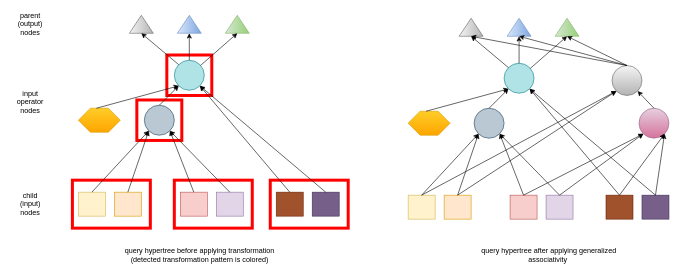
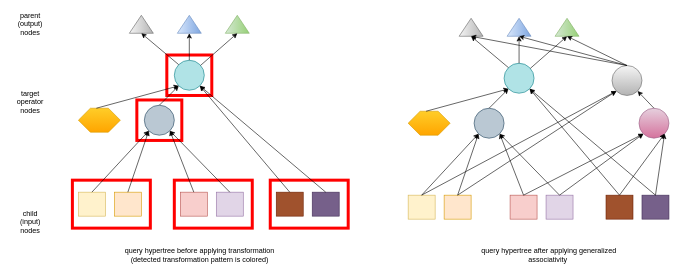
node "input operator nodes": label "input operator nodes" -> "target operator nodes"
node "child (input) nodes": moved (30, 204) -> (30, 222)
